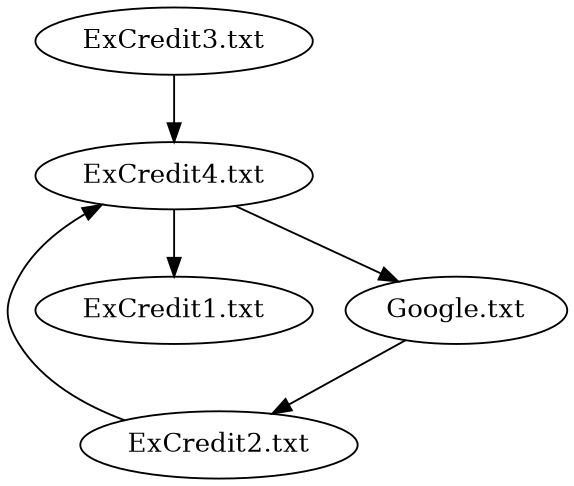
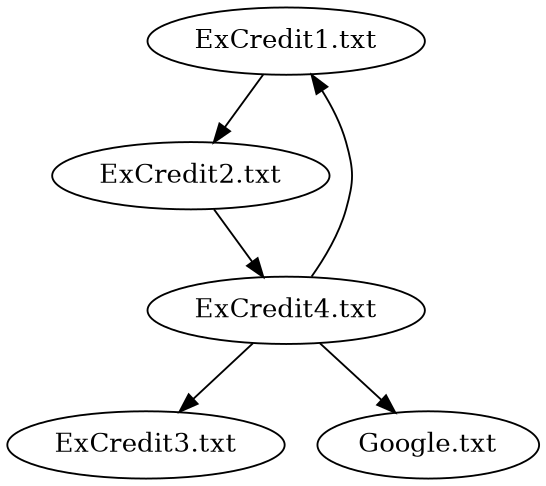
edge "ExCredit3.txt" -> "ExCredit4.txt": reversed
edge "Google.txt" -> "ExCredit2.txt": now "ExCredit1.txt" -> "ExCredit2.txt"
